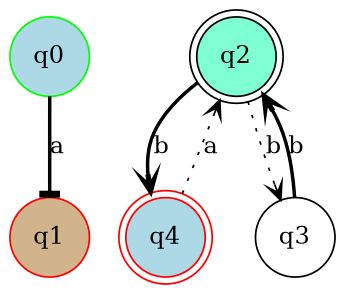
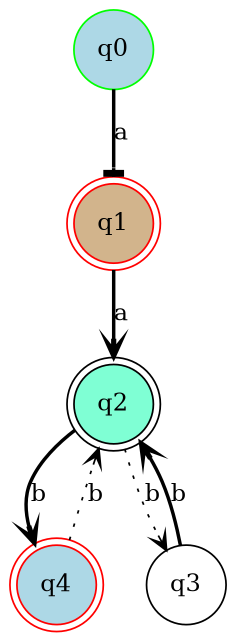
edge "q4" -> "q2": label "a" -> "b"
node "q1": shape circle -> doublecircle
edge "q1" -> "q2": added, label "a"
